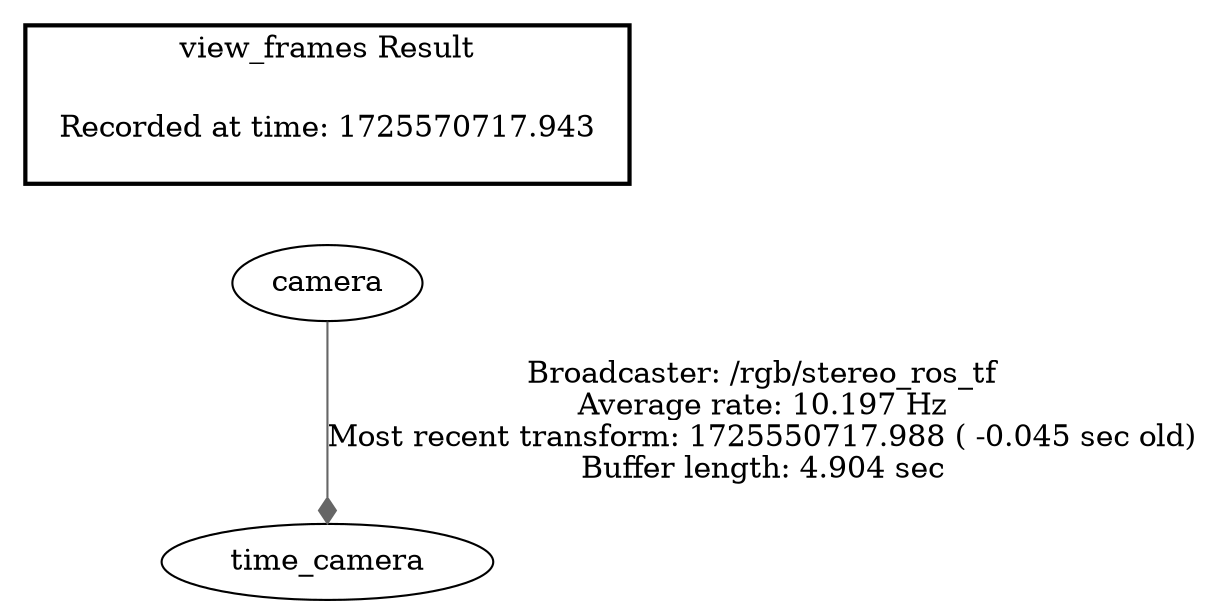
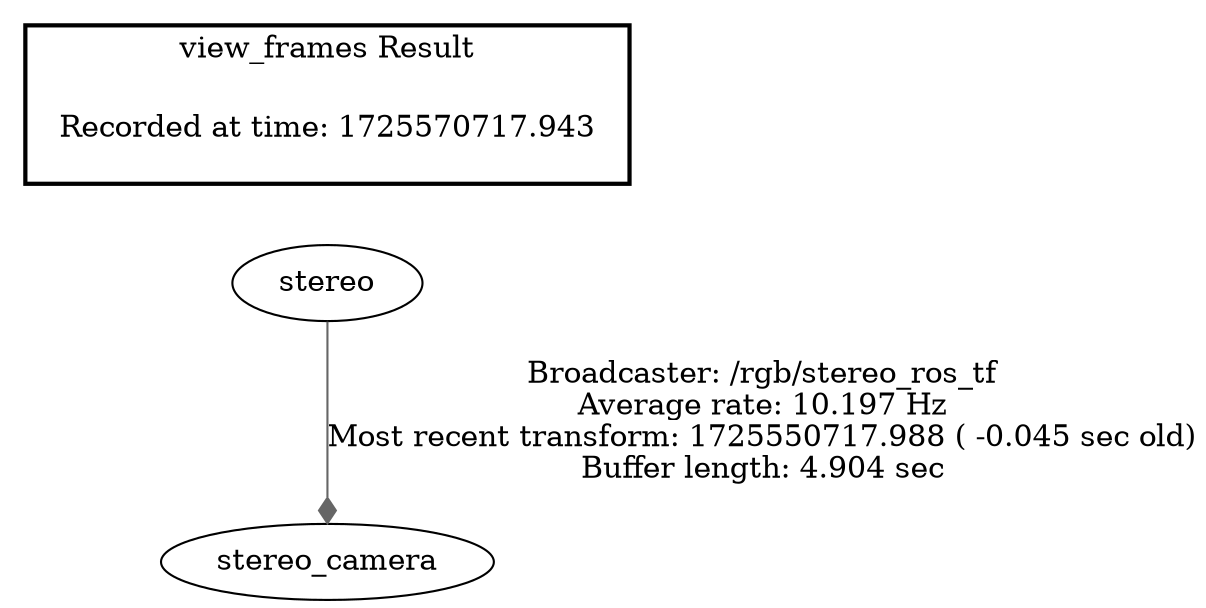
node "camera": label "camera" -> "stereo"
node "time_camera": label "time_camera" -> "stereo_camera"
